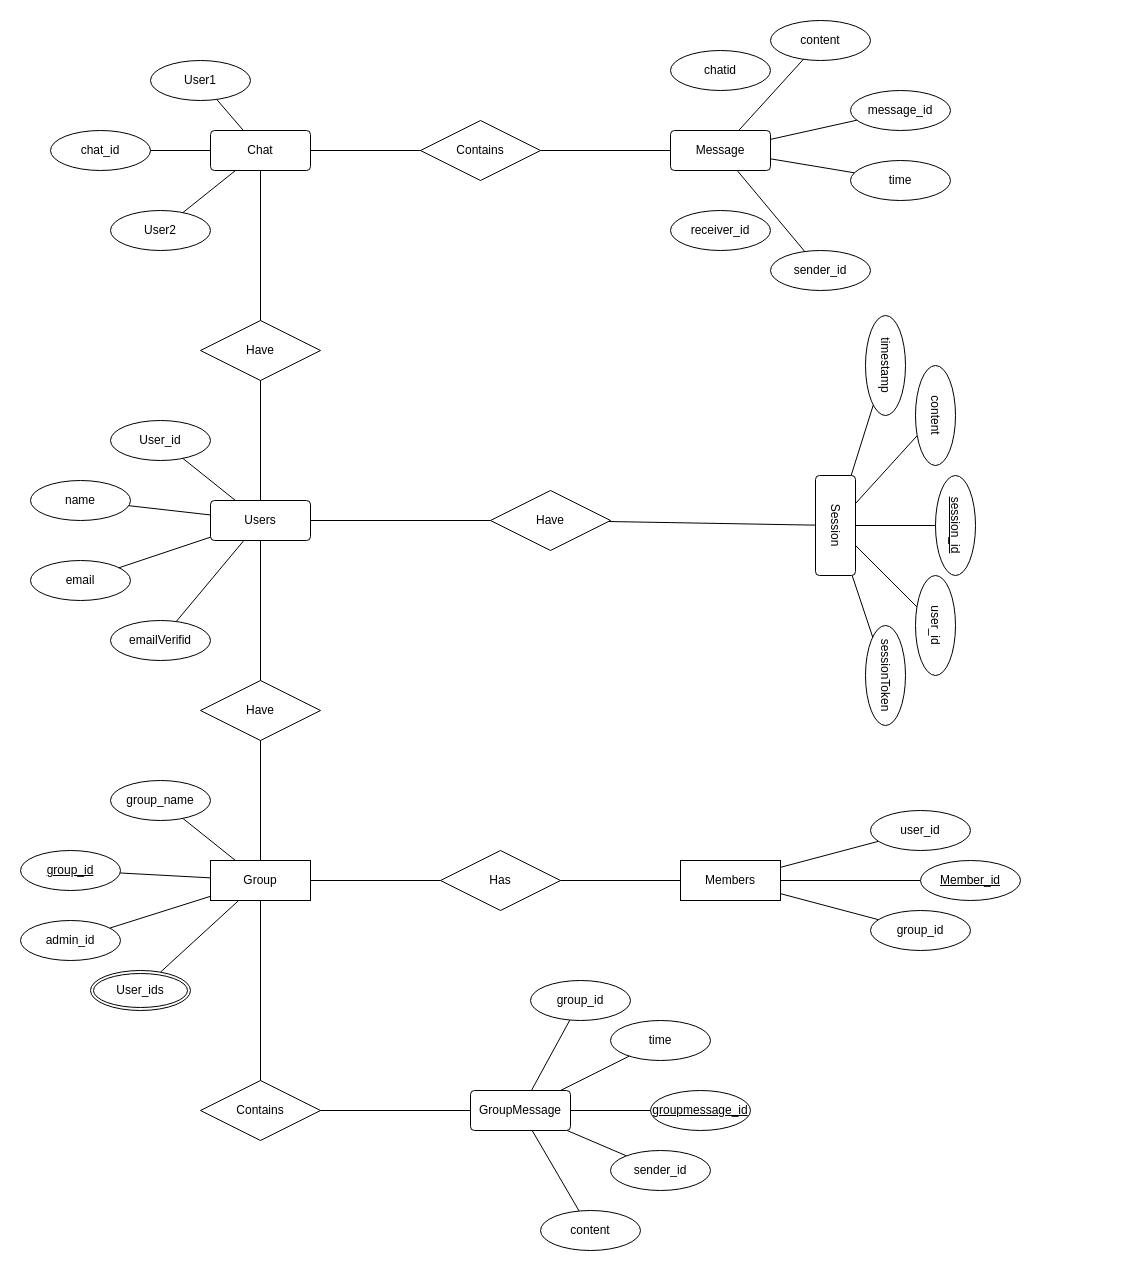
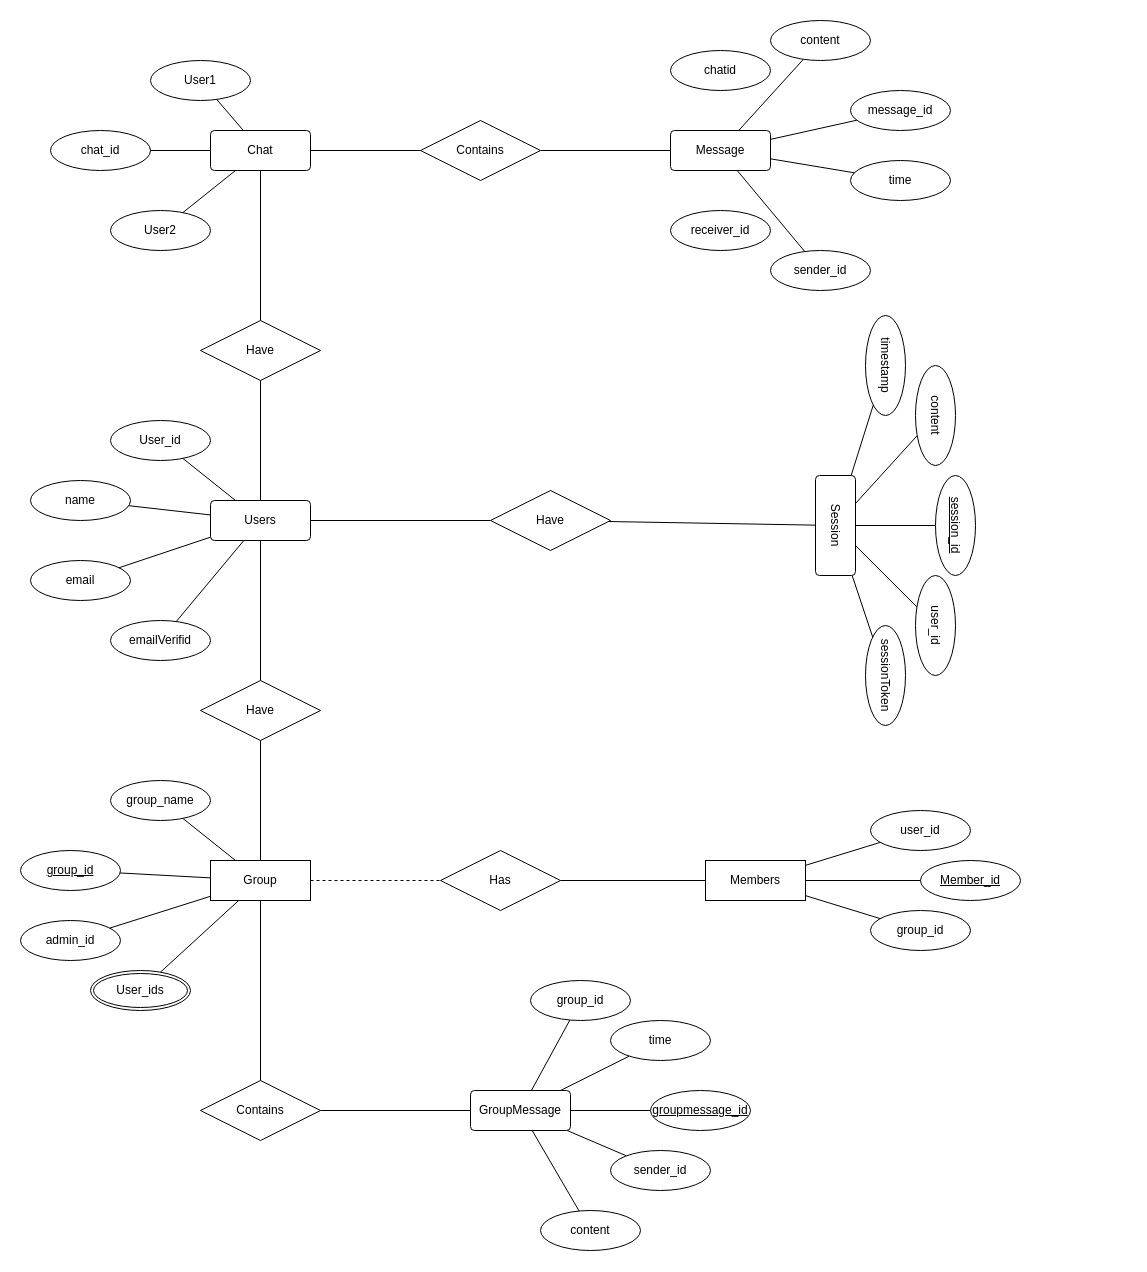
edge "Group" -- "Has": style solid -> dashed
node "Members": moved (731, 881) -> (756, 881)
